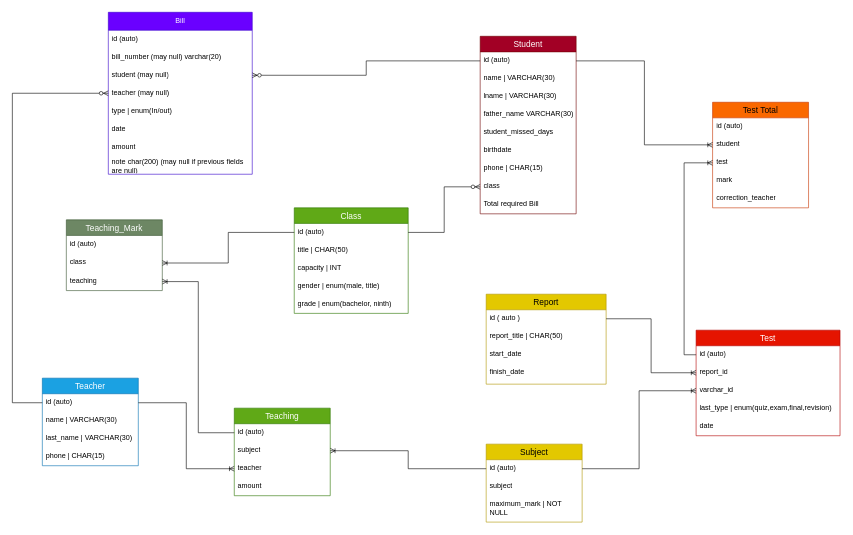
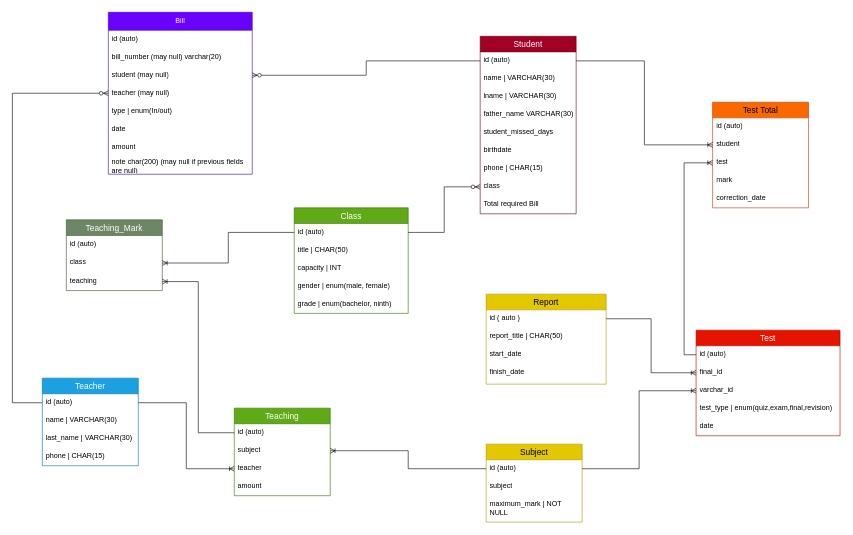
node "correction_teacher": label "correction_teacher" -> "correction_date"
node "gender | enum(male, title)": label "gender | enum(male, title)" -> "gender | enum(male, female)"
node "report_id": label "report_id" -> "final_id"
node "last_type | enum(quiz,exam,final,revision)": label "last_type | enum(quiz,exam,final,revision)" -> "test_type | enum(quiz,exam,final,revision)"
